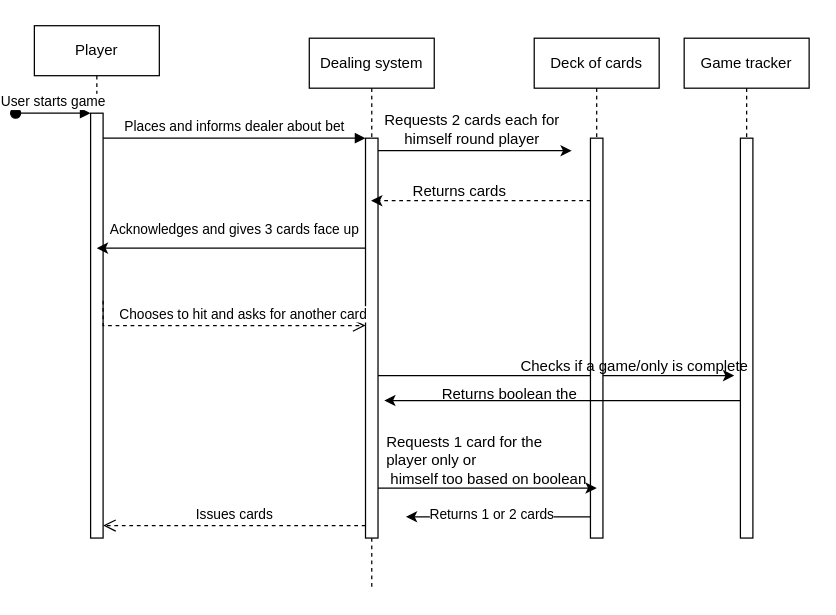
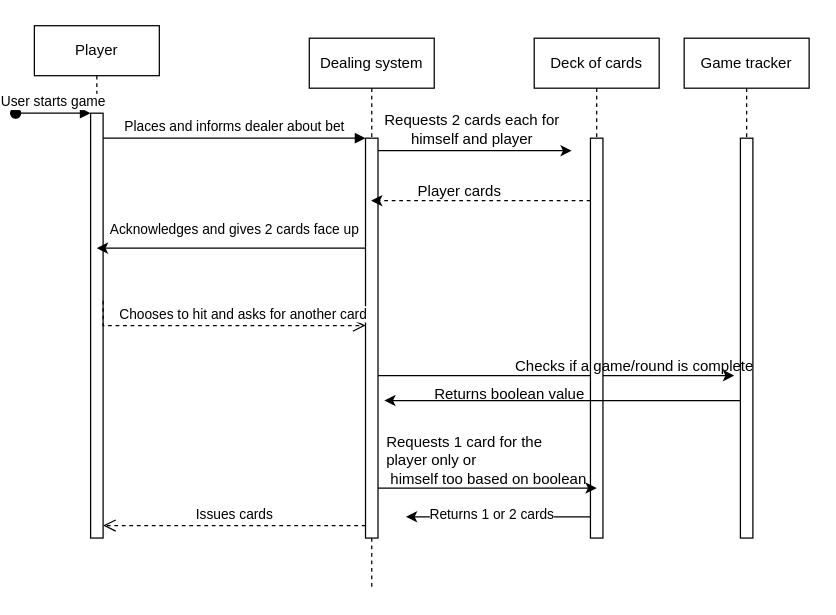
node "Requests 2 cards each for himself round player": label "Requests 2 cards each for himself round player" -> "Requests 2 cards each for himself and player"
node "Returns cards": label "Returns cards" -> "Player cards"
node "Acknowledges and gives 3 cards face up": label "Acknowledges and gives 3 cards face up" -> "Acknowledges and gives 2 cards face up"
node "Checks if a game/only is complete": label "Checks if a game/only is complete" -> "Checks if a game/round is complete"
node "Returns boolean the": label "Returns boolean the" -> "Returns boolean value"
